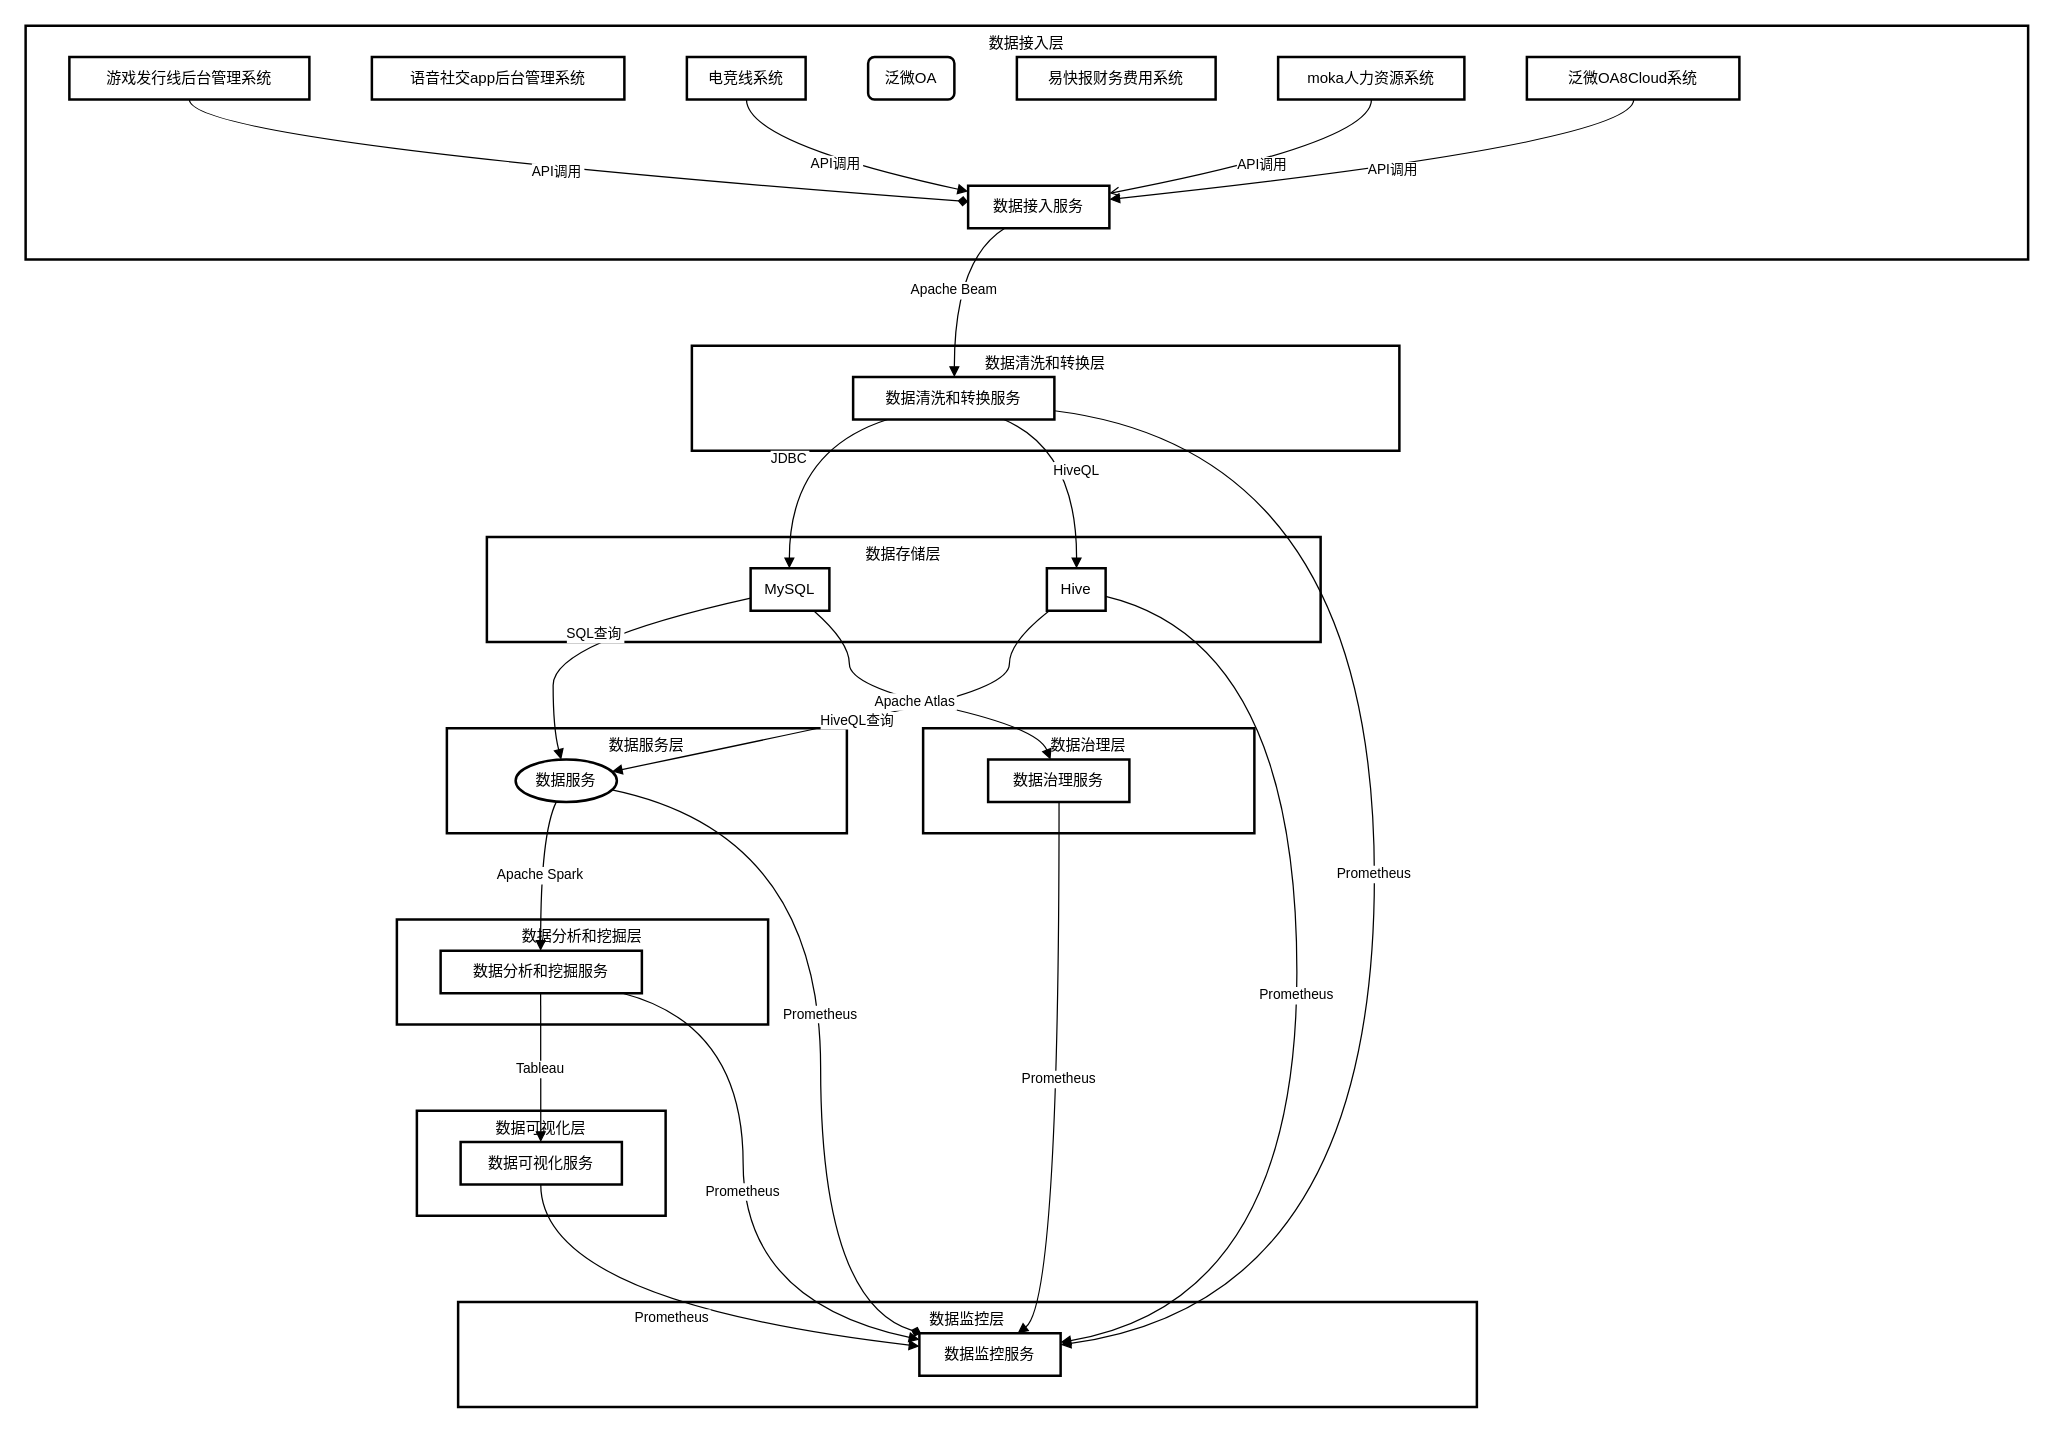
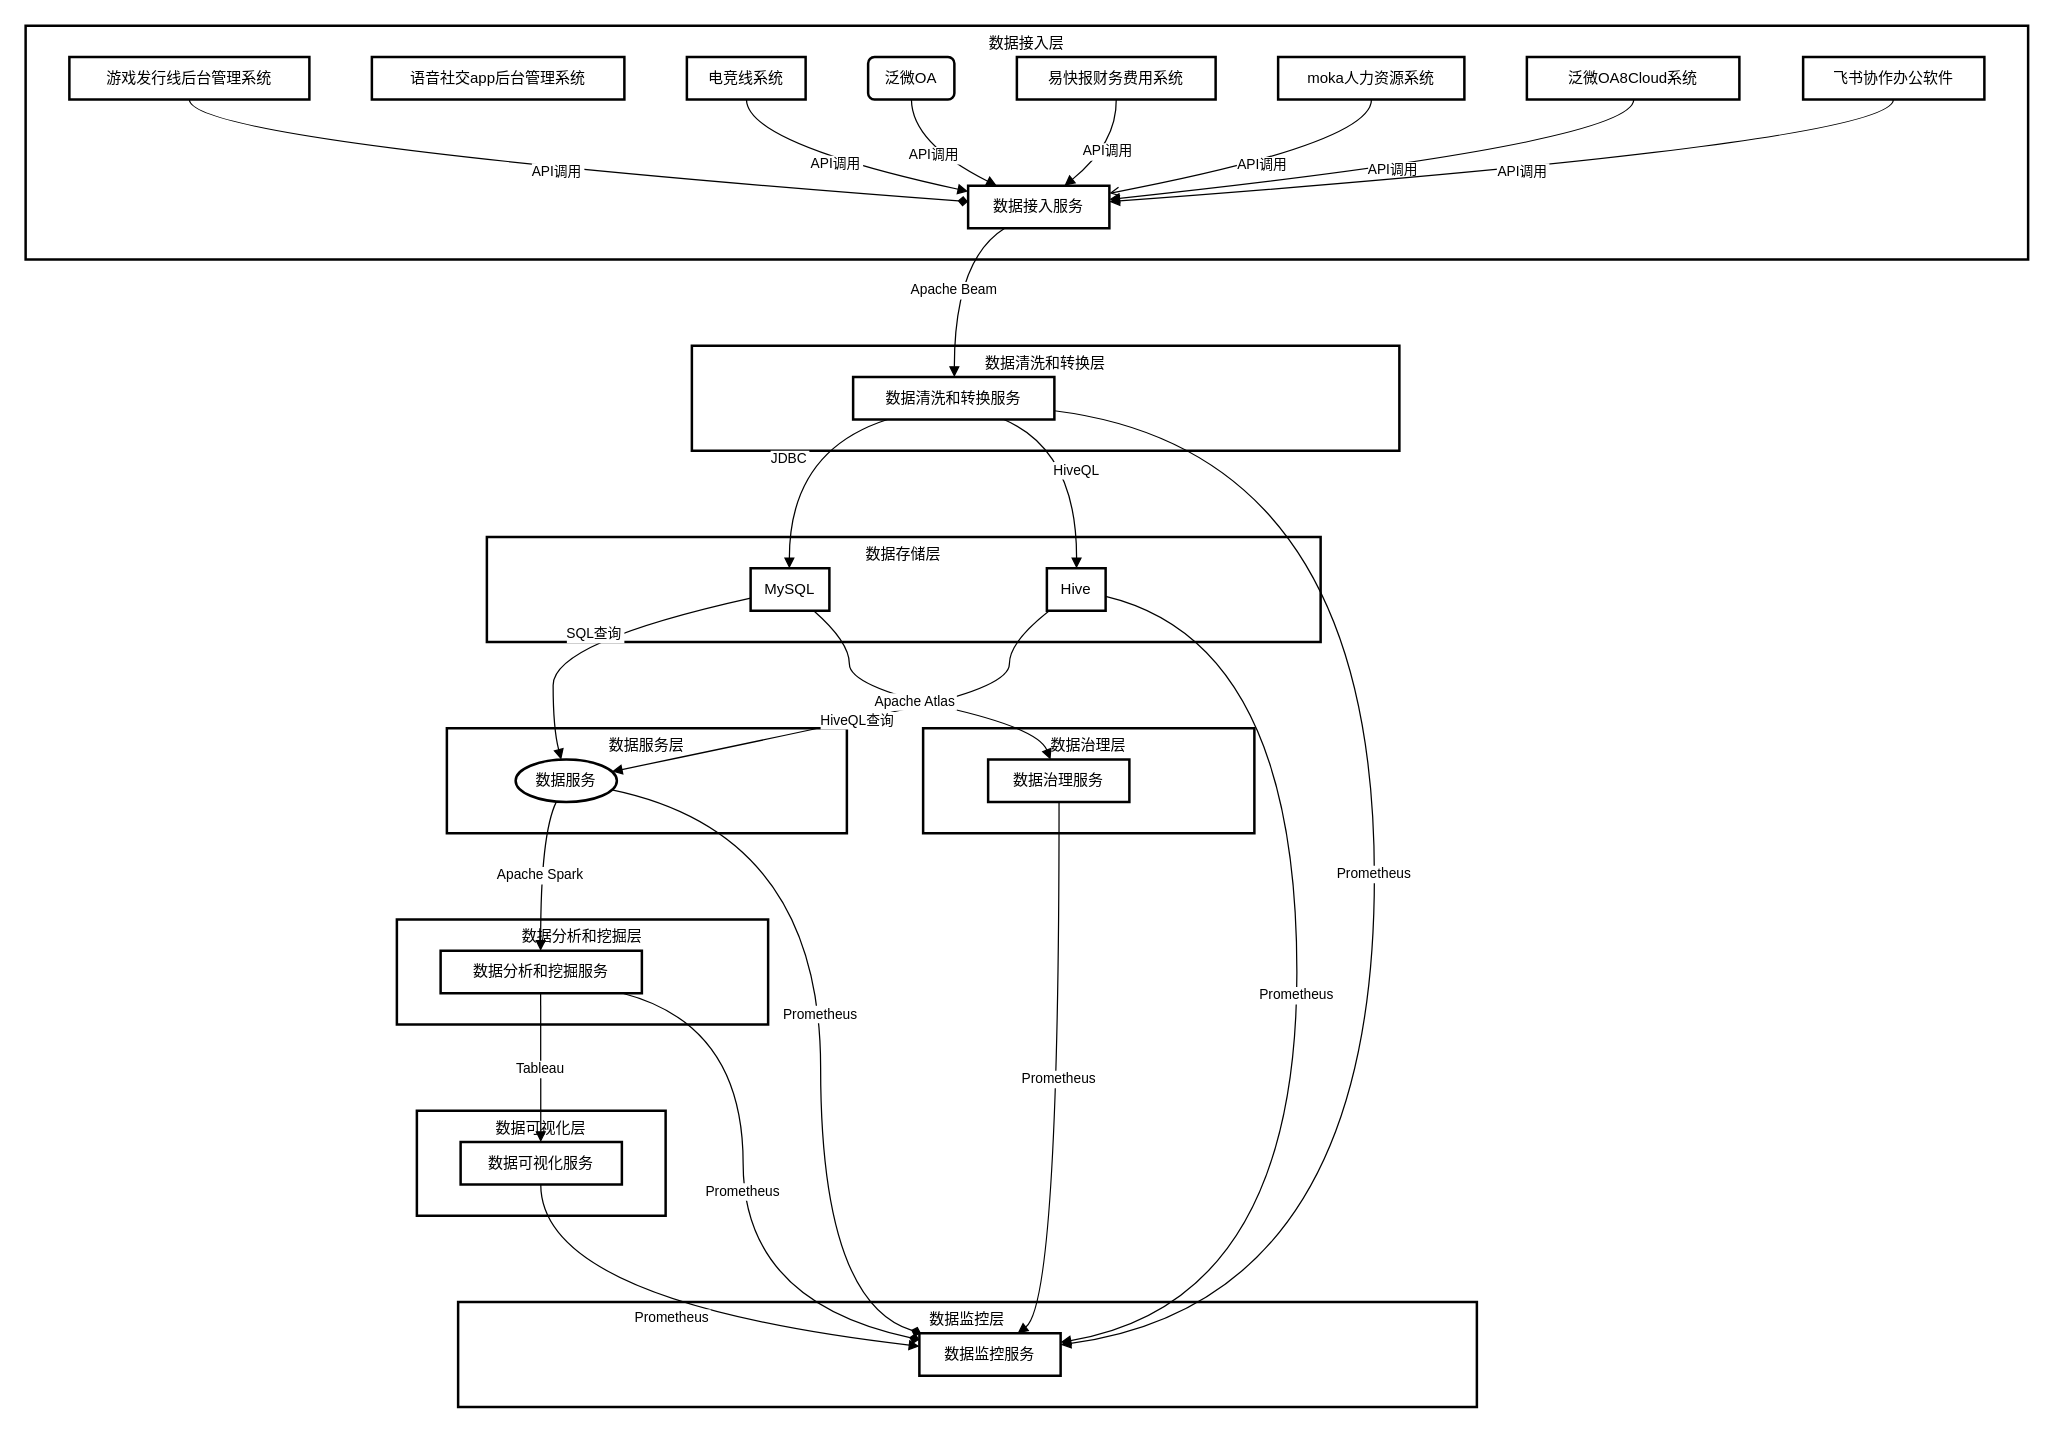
node "飞书协作办公软件": added
edge "易快报财务费用系统" -> "数据接入服务": added, label "API调用"
edge "泛微OA" -> "数据接入服务": added, label "API调用"
edge "飞书协作办公软件" -> "数据接入服务": added, label "API调用"
edge "数据分析和挖掘服务" -> "数据监控服务": arrowhead block -> diamond
